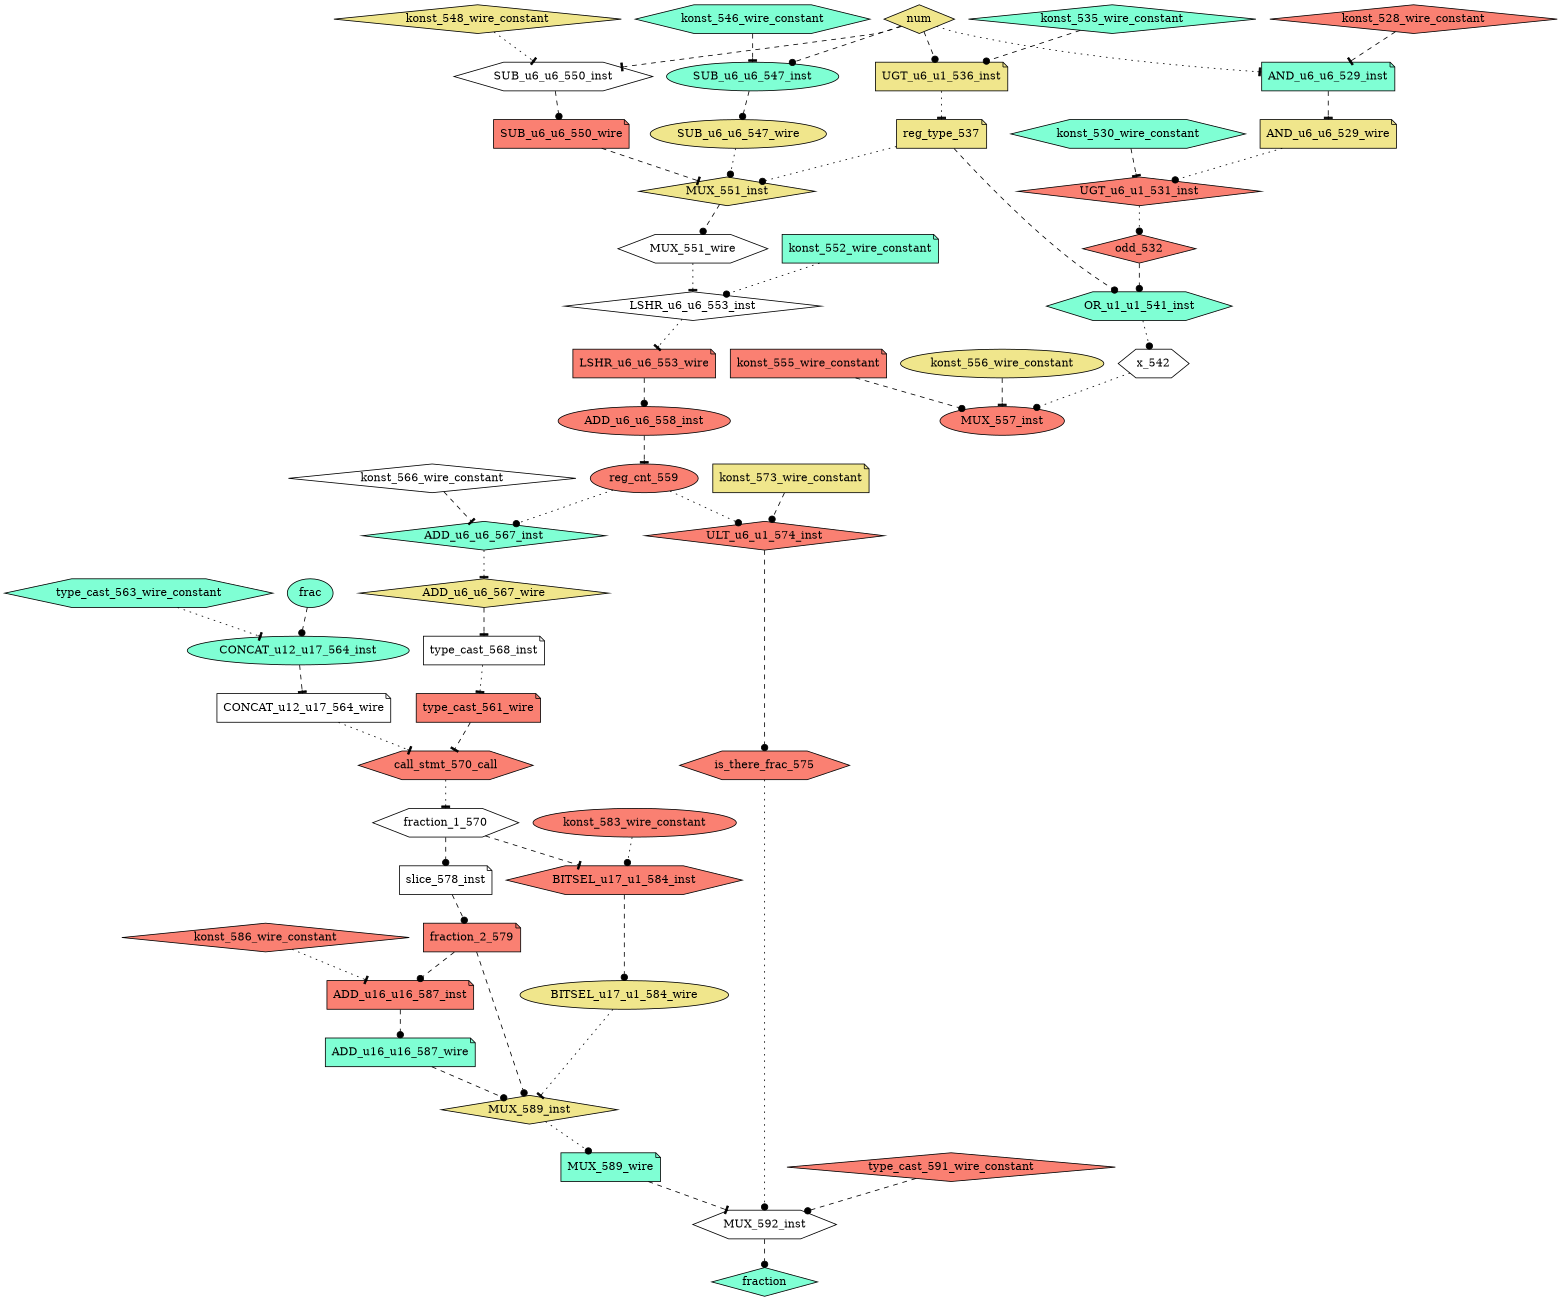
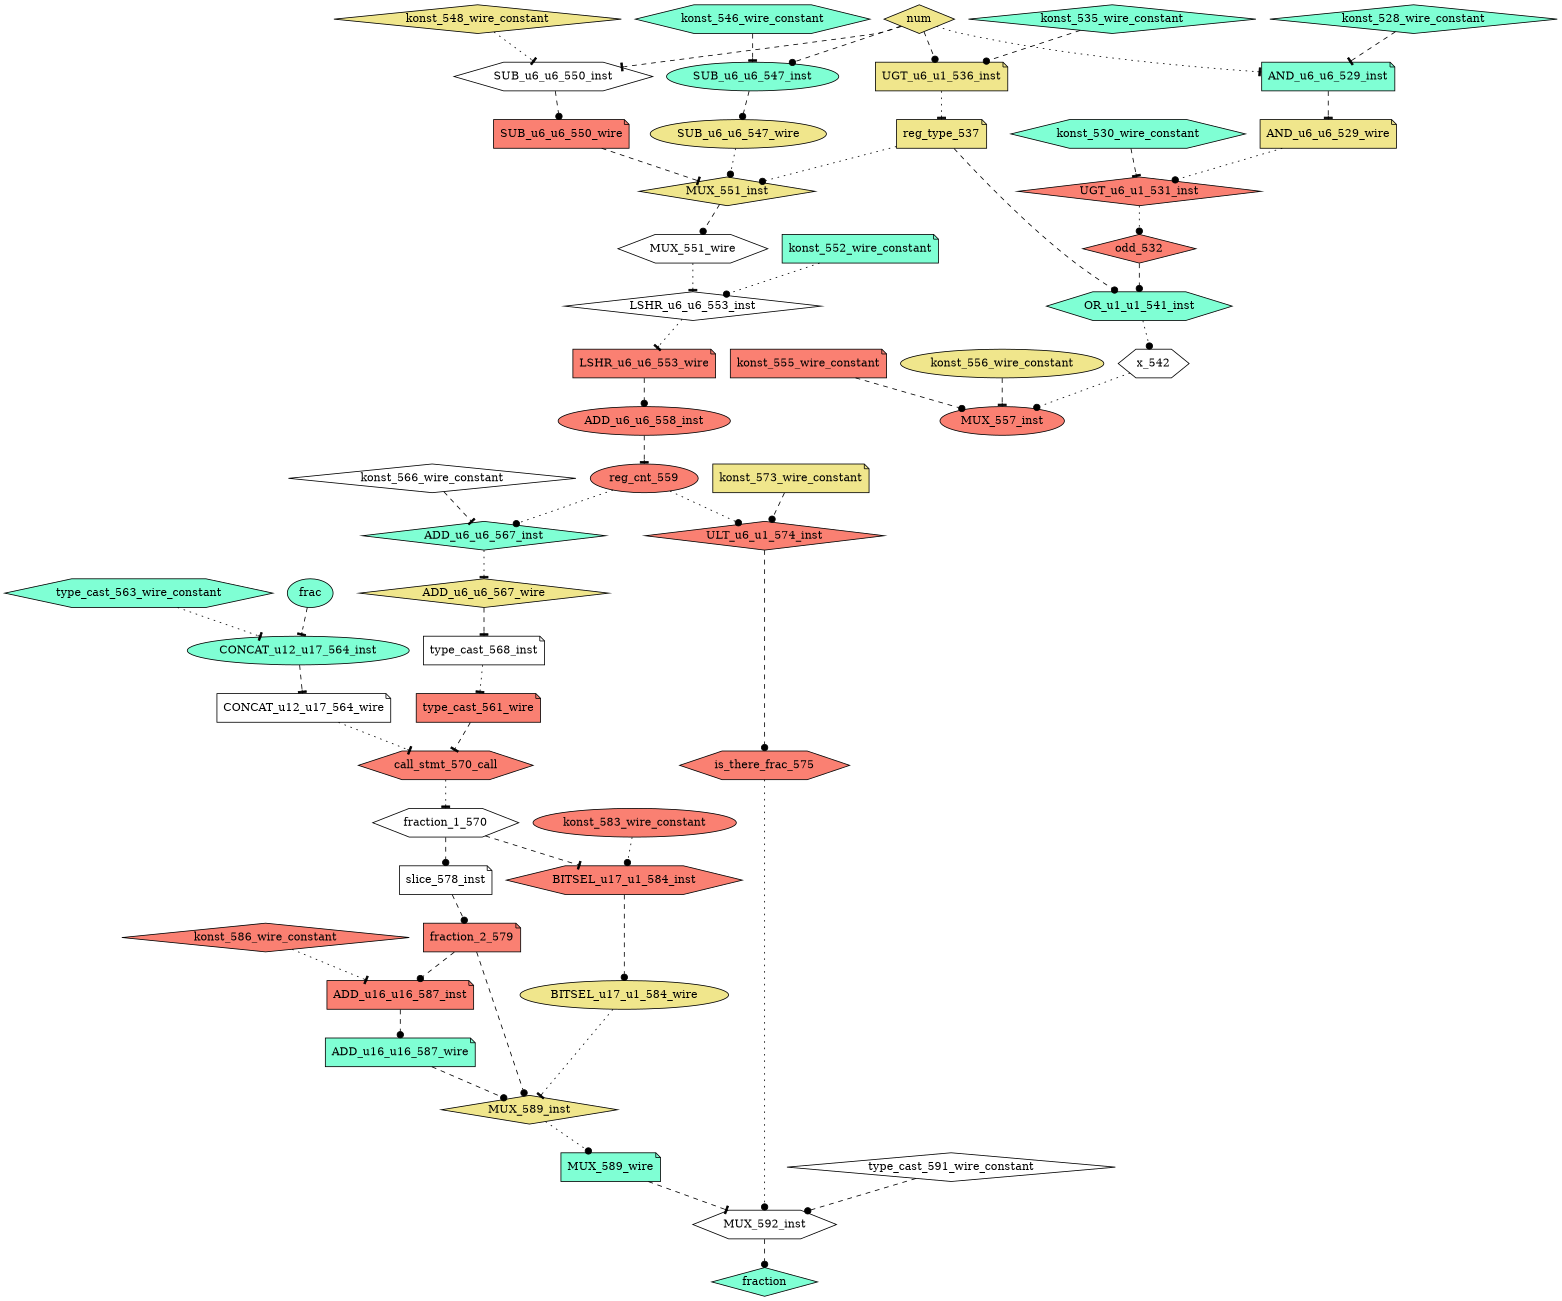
node "konst_528_wire_constant": fillcolor salmon -> aquamarine
edge "frac" -> "CONCAT_u12_u17_564_inst": arrowhead dot -> tee
node "type_cast_591_wire_constant": fillcolor salmon -> white
